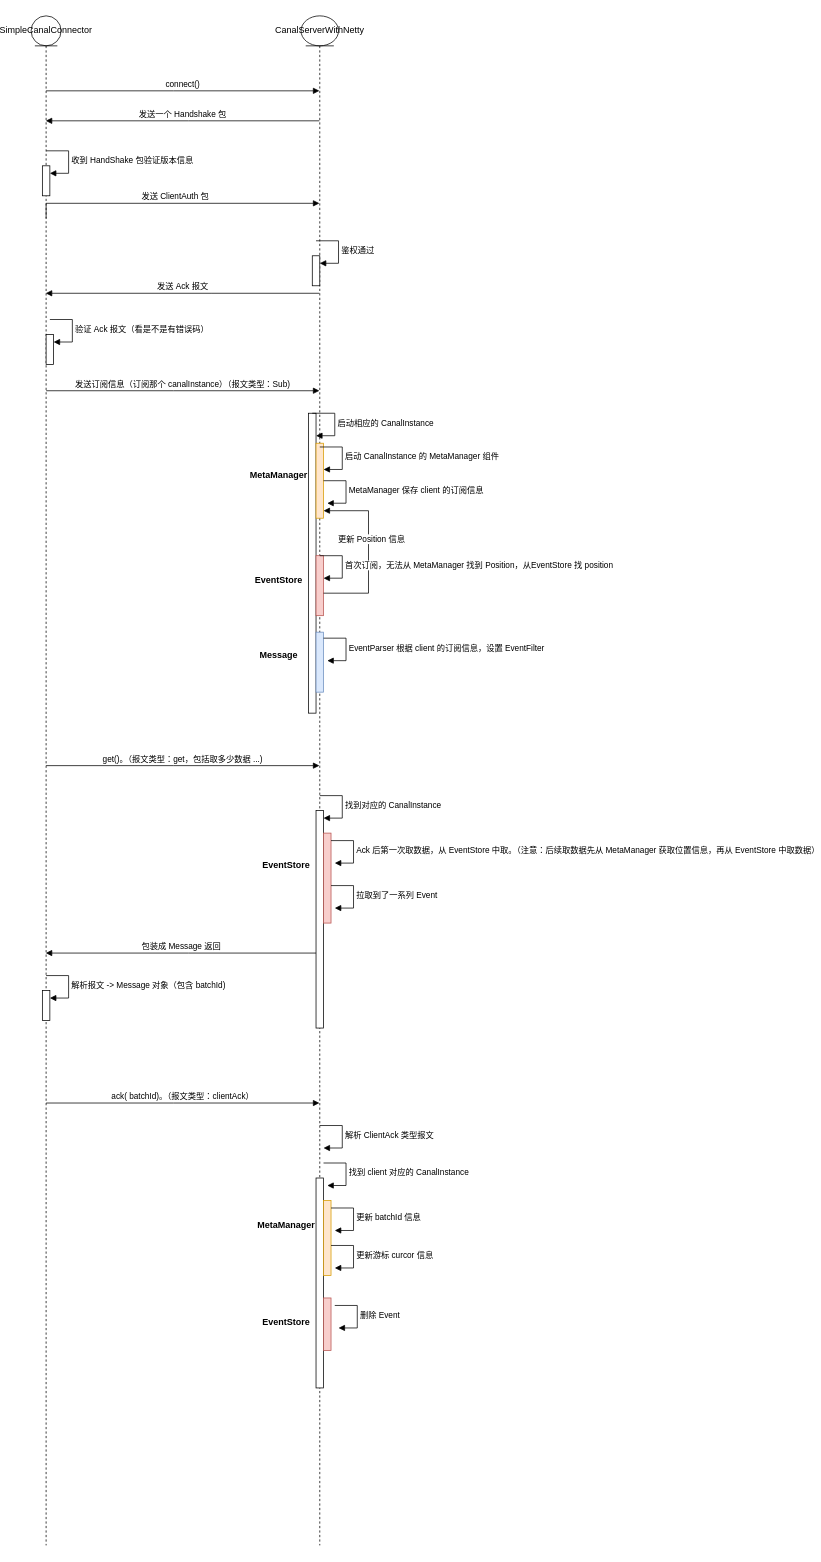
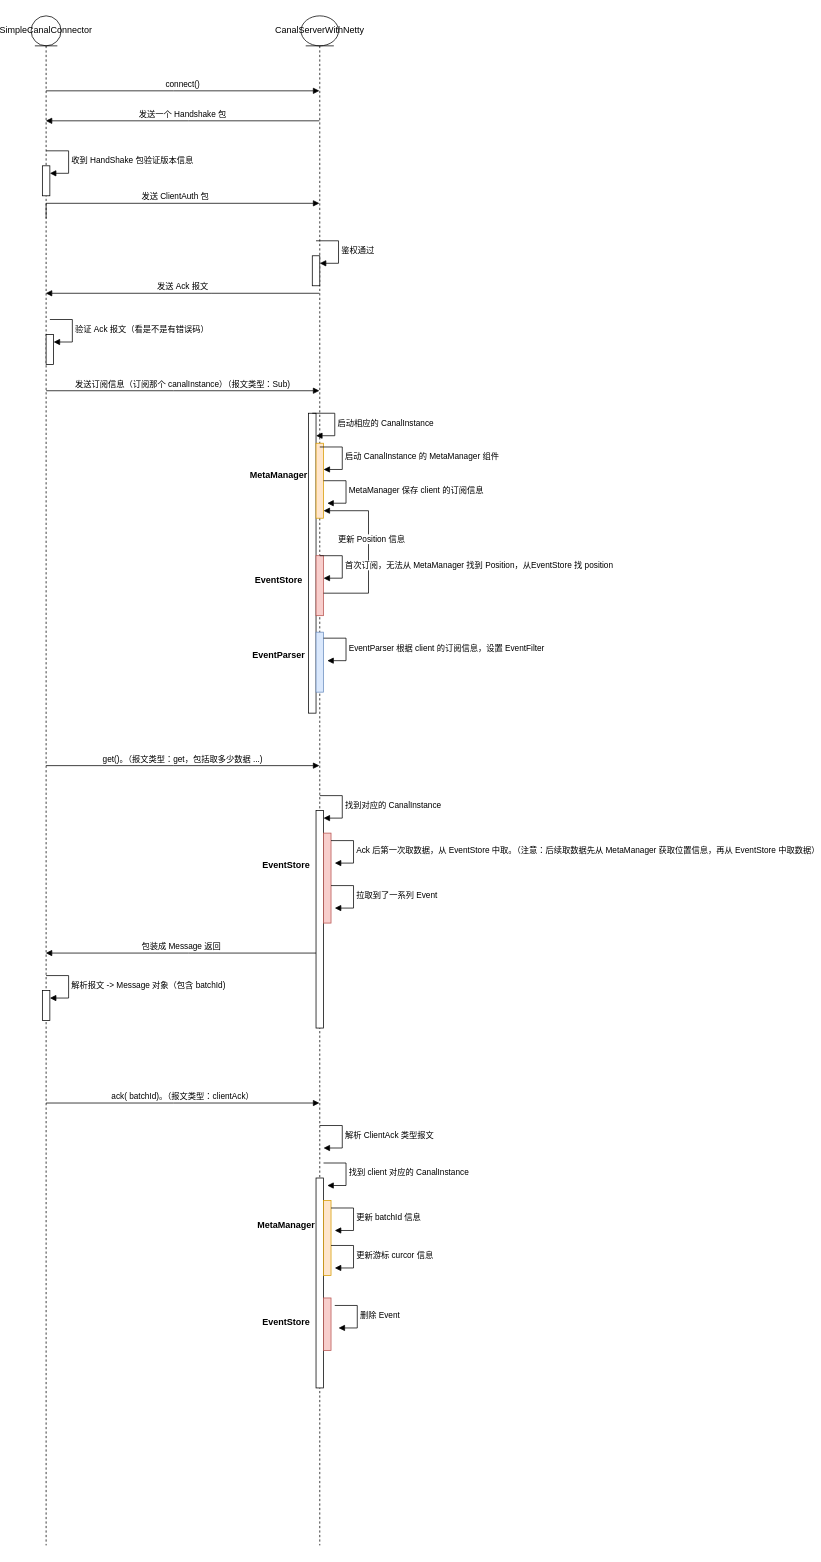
node "Message": label "Message" -> "EventParser"
